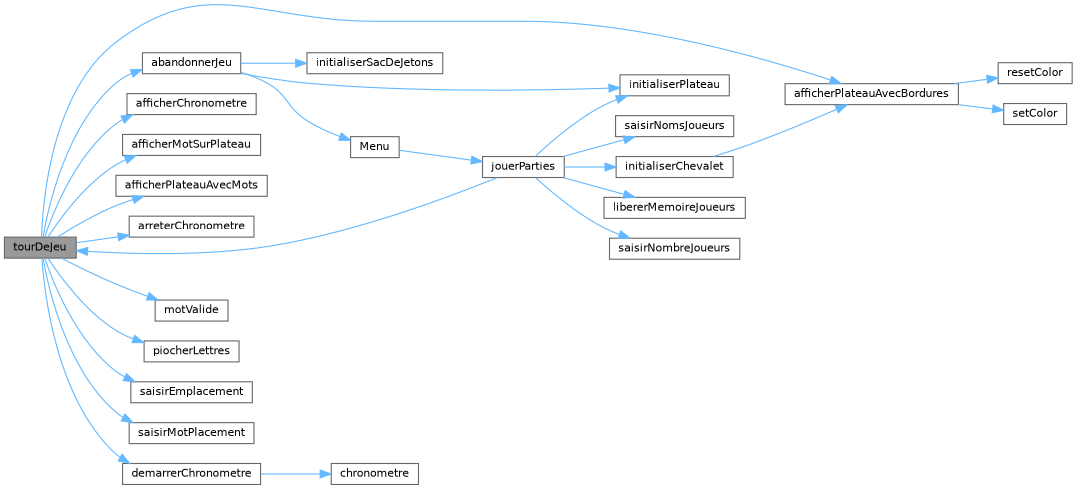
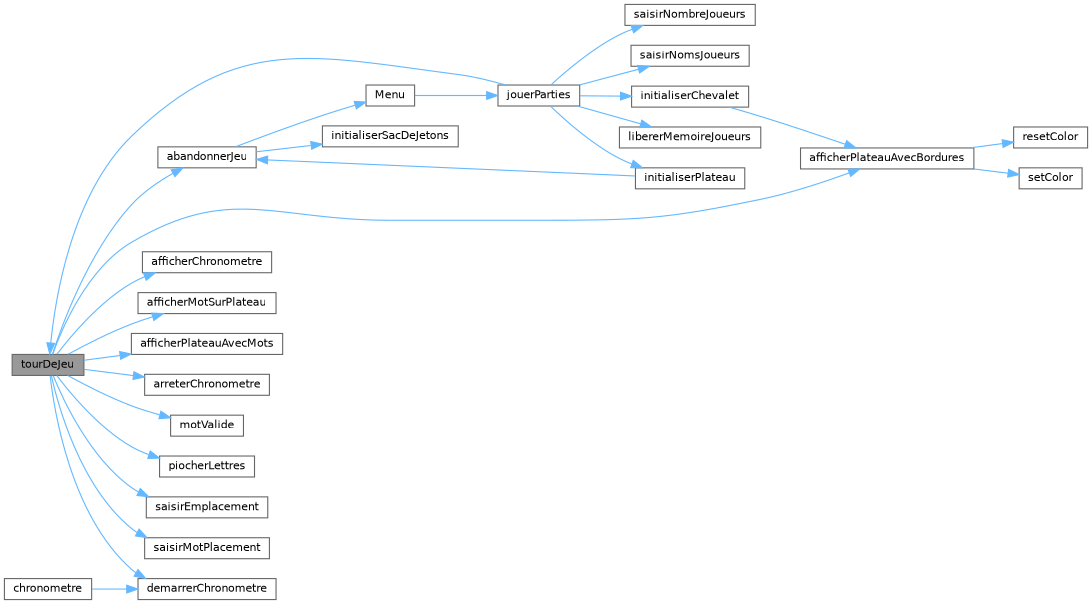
edge "abandonnerJeu" -> "initialiserPlateau": reversed
edge "demarrerChronometre" -> "chronometre": reversed
